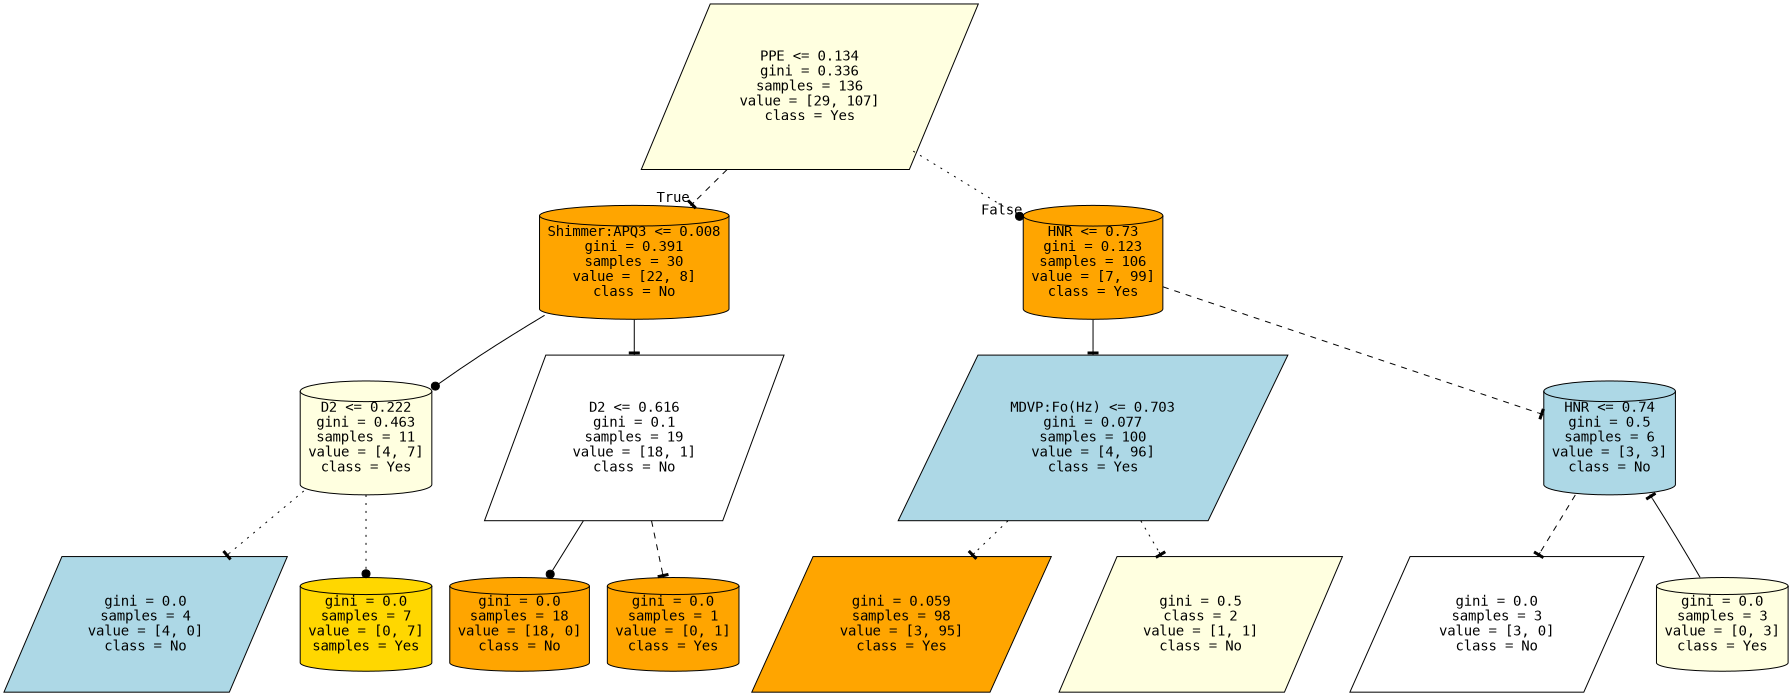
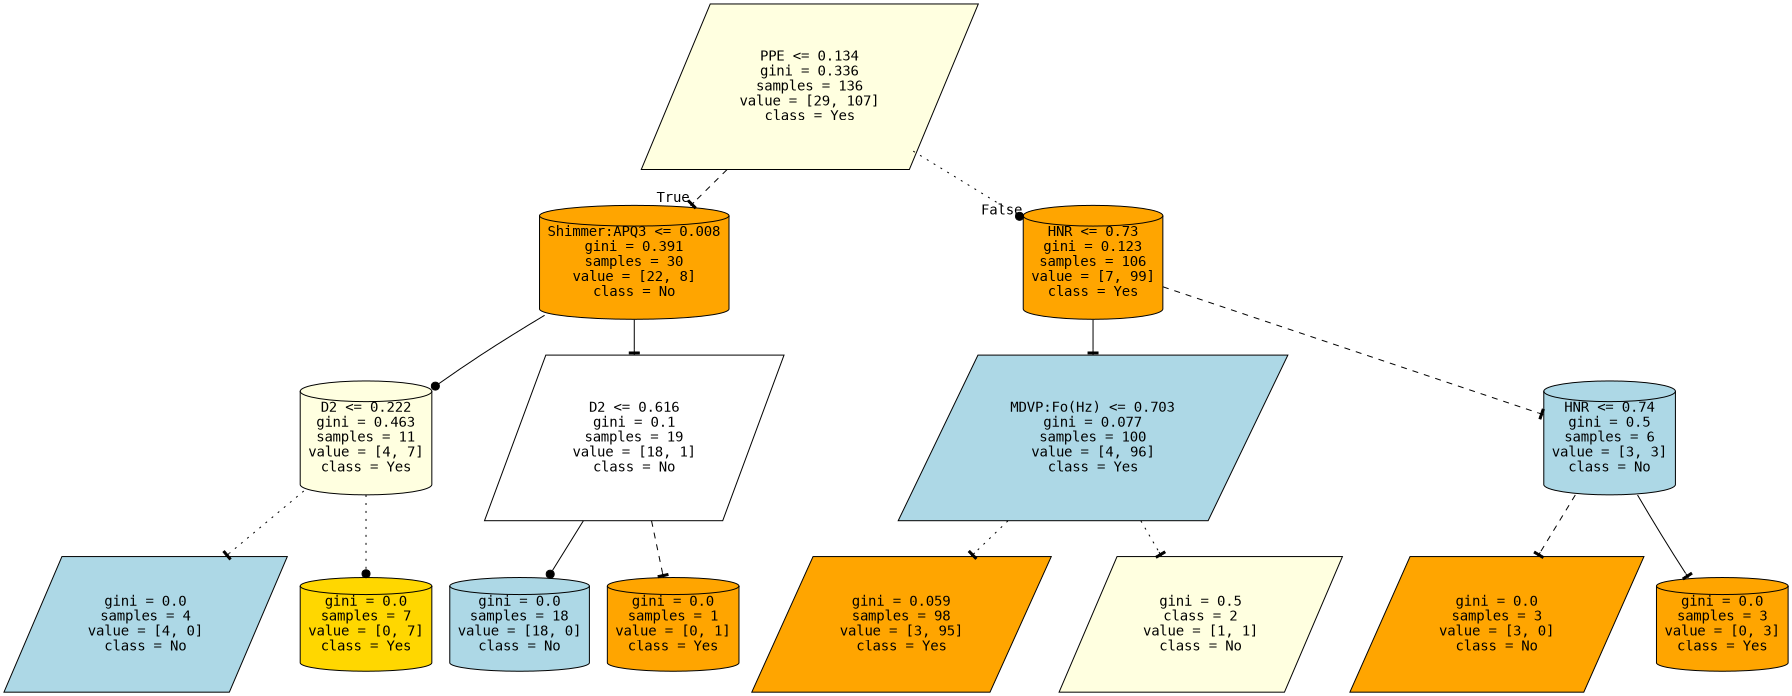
edge "gini = 0.0 samples = 3 value = [0, 3] class = Yes" -> "HNR <= 0.74 gini = 0.5 samples = 6 value = [3, 3] class = No": reversed
node "gini = 0.0 samples = 7 value = [0, 7] samples = Yes": label "gini = 0.0 samples = 7 value = [0, 7] samples = Yes" -> "gini = 0.0 samples = 7 value = [0, 7] class = Yes"
node "gini = 0.0 samples = 18 value = [18, 0] class = No": fillcolor orange -> lightblue
node "gini = 0.0 samples = 3 value = [3, 0] class = No": fillcolor white -> orange
node "gini = 0.0 samples = 3 value = [0, 3] class = Yes": fillcolor lightyellow -> orange
